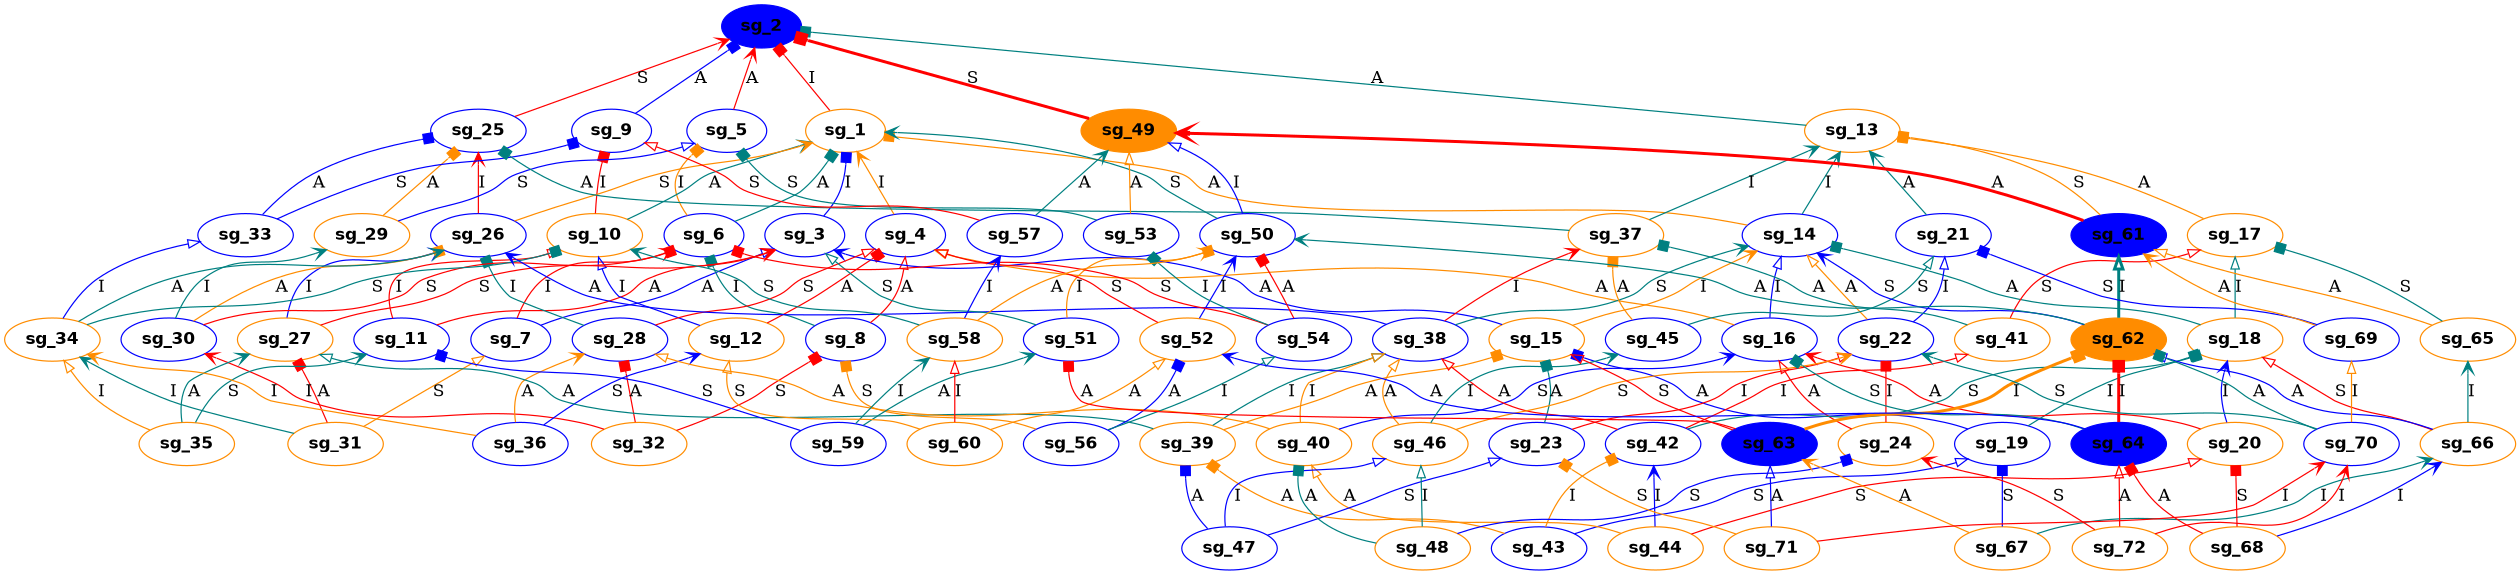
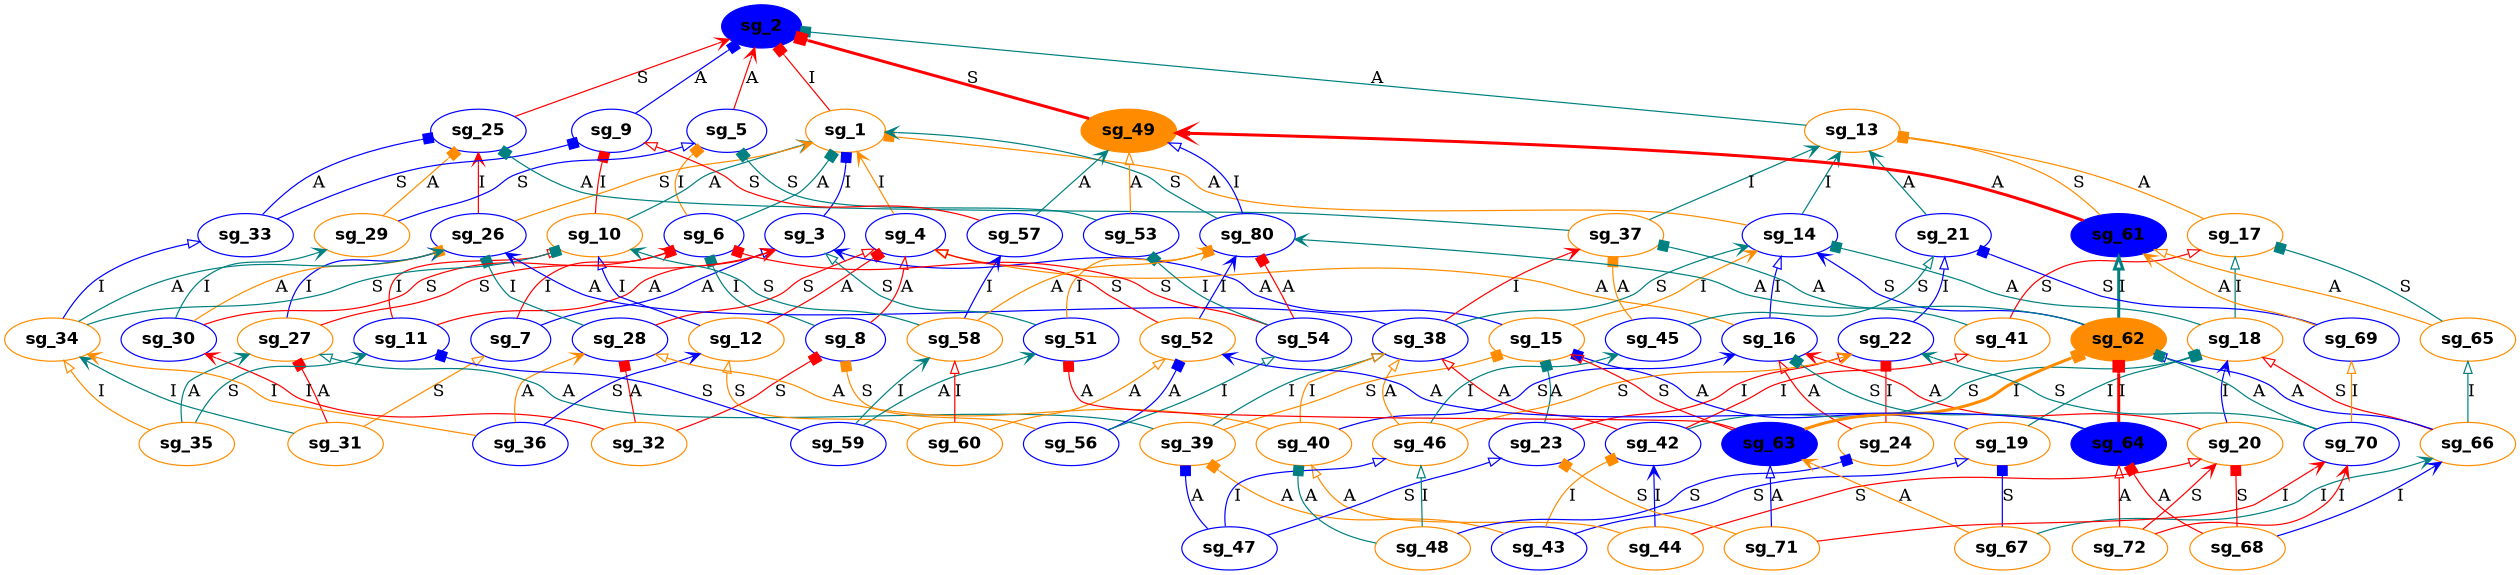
node "sg_50": label "sg_50" -> "sg_80"
edge "sg_22" -> "sg_14": removed, label "A"
edge "sg_39" -> "sg_15": label "A" -> "S"
edge "sg_66" -> "sg_65": arrowhead vee -> onormal
node "sg_19": color blue -> darkorange
edge "sg_72" -> "sg_24": now "sg_72" -> "sg_20"
